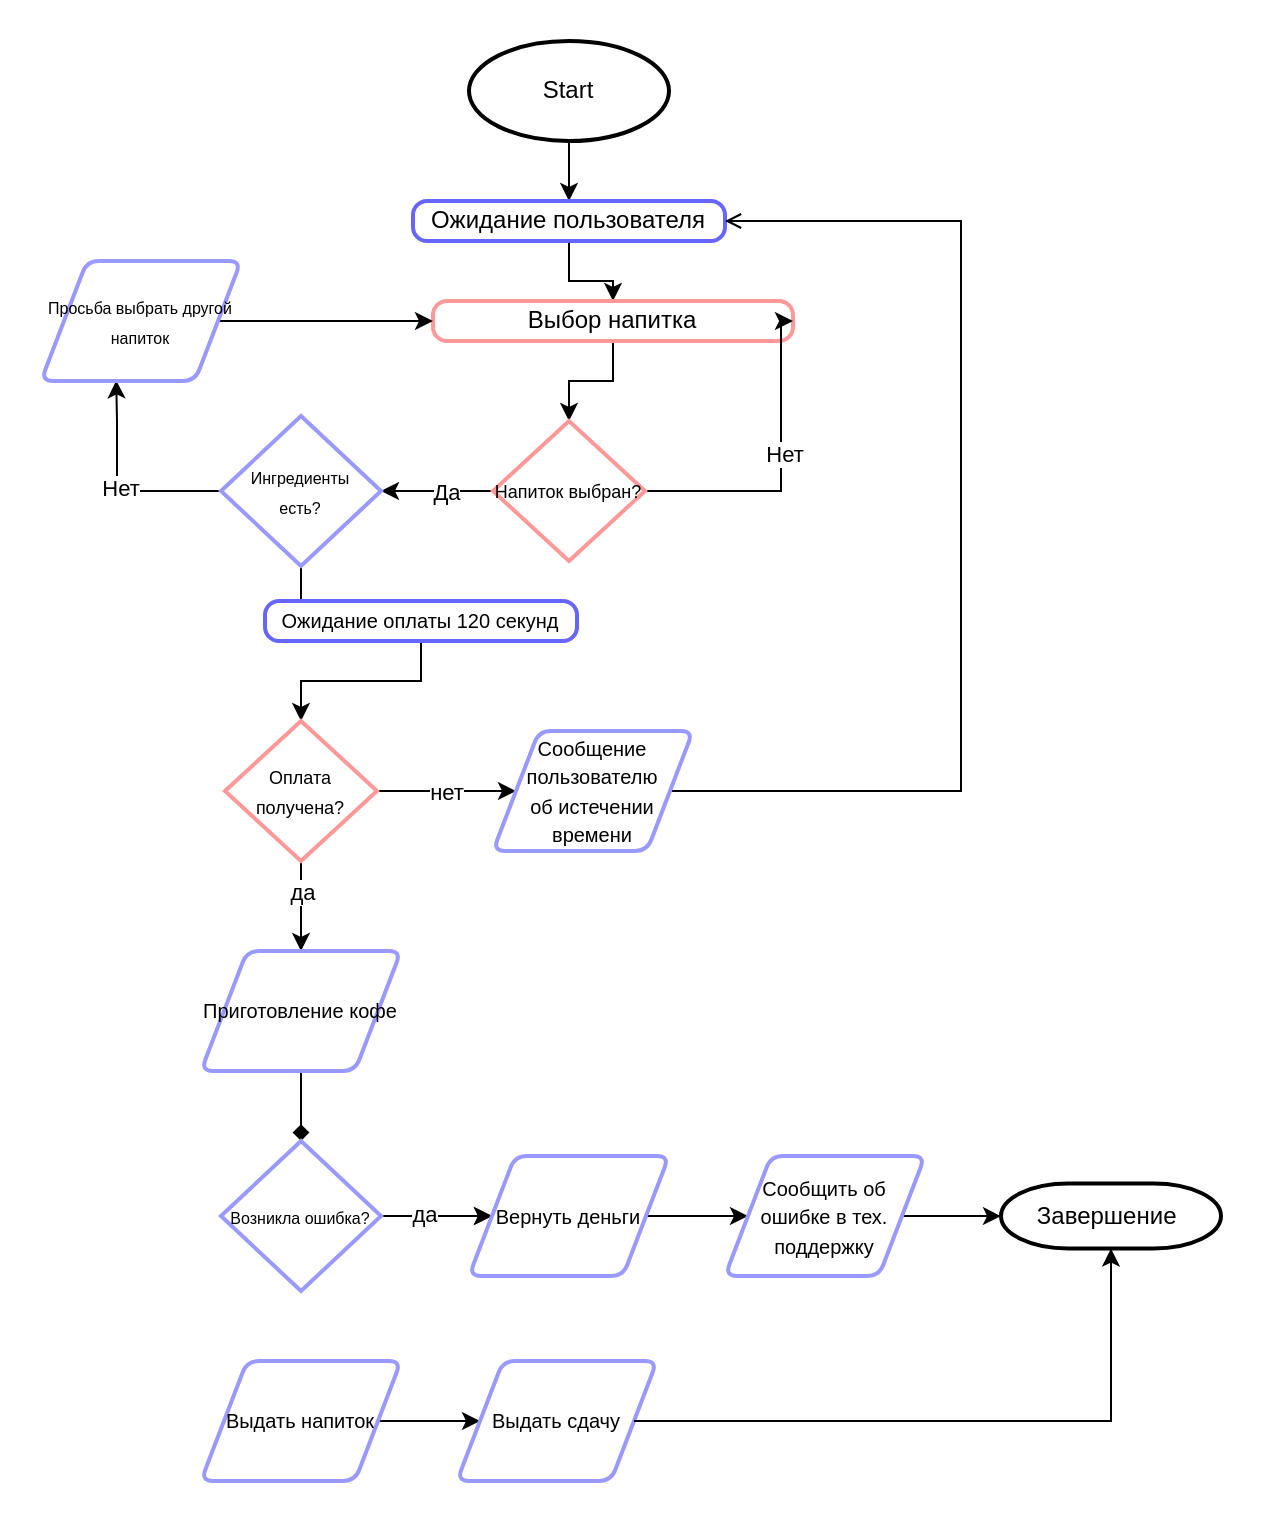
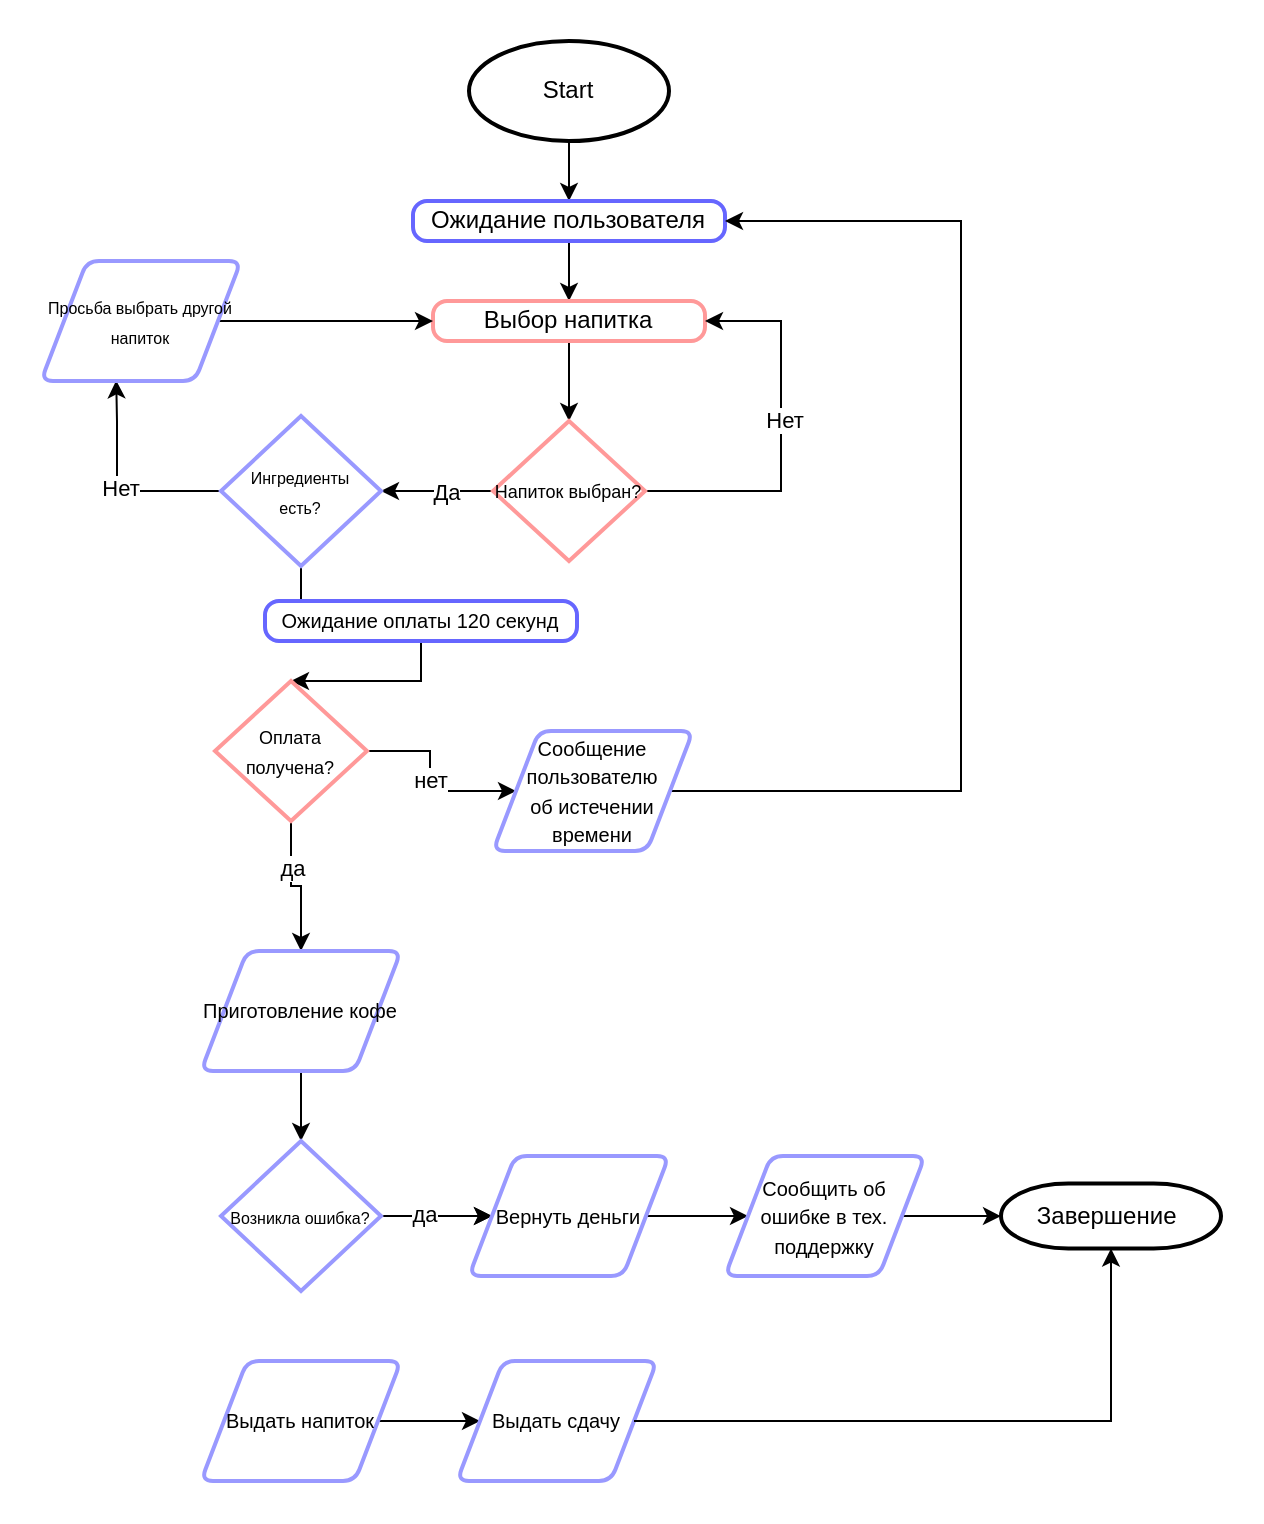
edge "Сообщение пользователю об истечении времени" -> "Ожидание пользователя": arrowhead open -> classic
node "Выбор напитка": size 360x40 -> 272x40
node "Оплата получена?": moved (301, 791) -> (291, 751)
edge "Приготовление кофе" -> "Возникла ошибка?": arrowhead diamond -> classic
